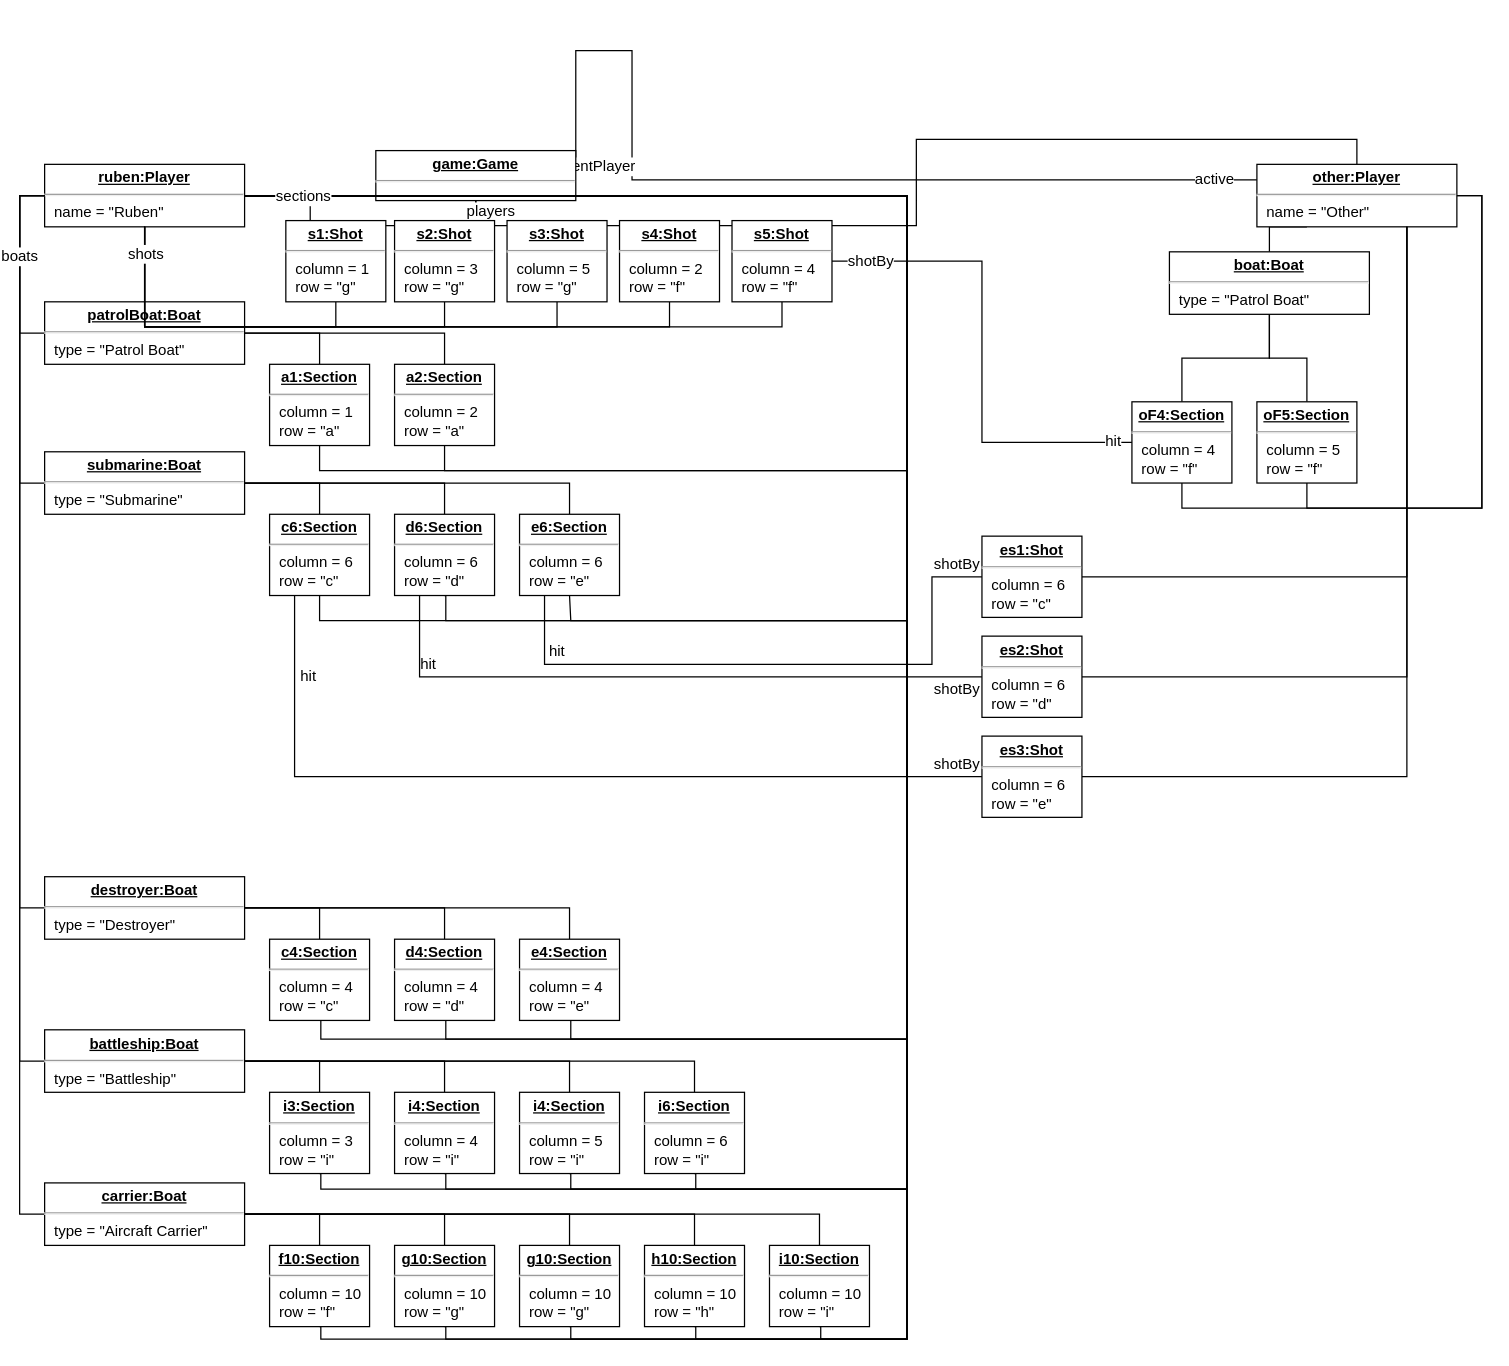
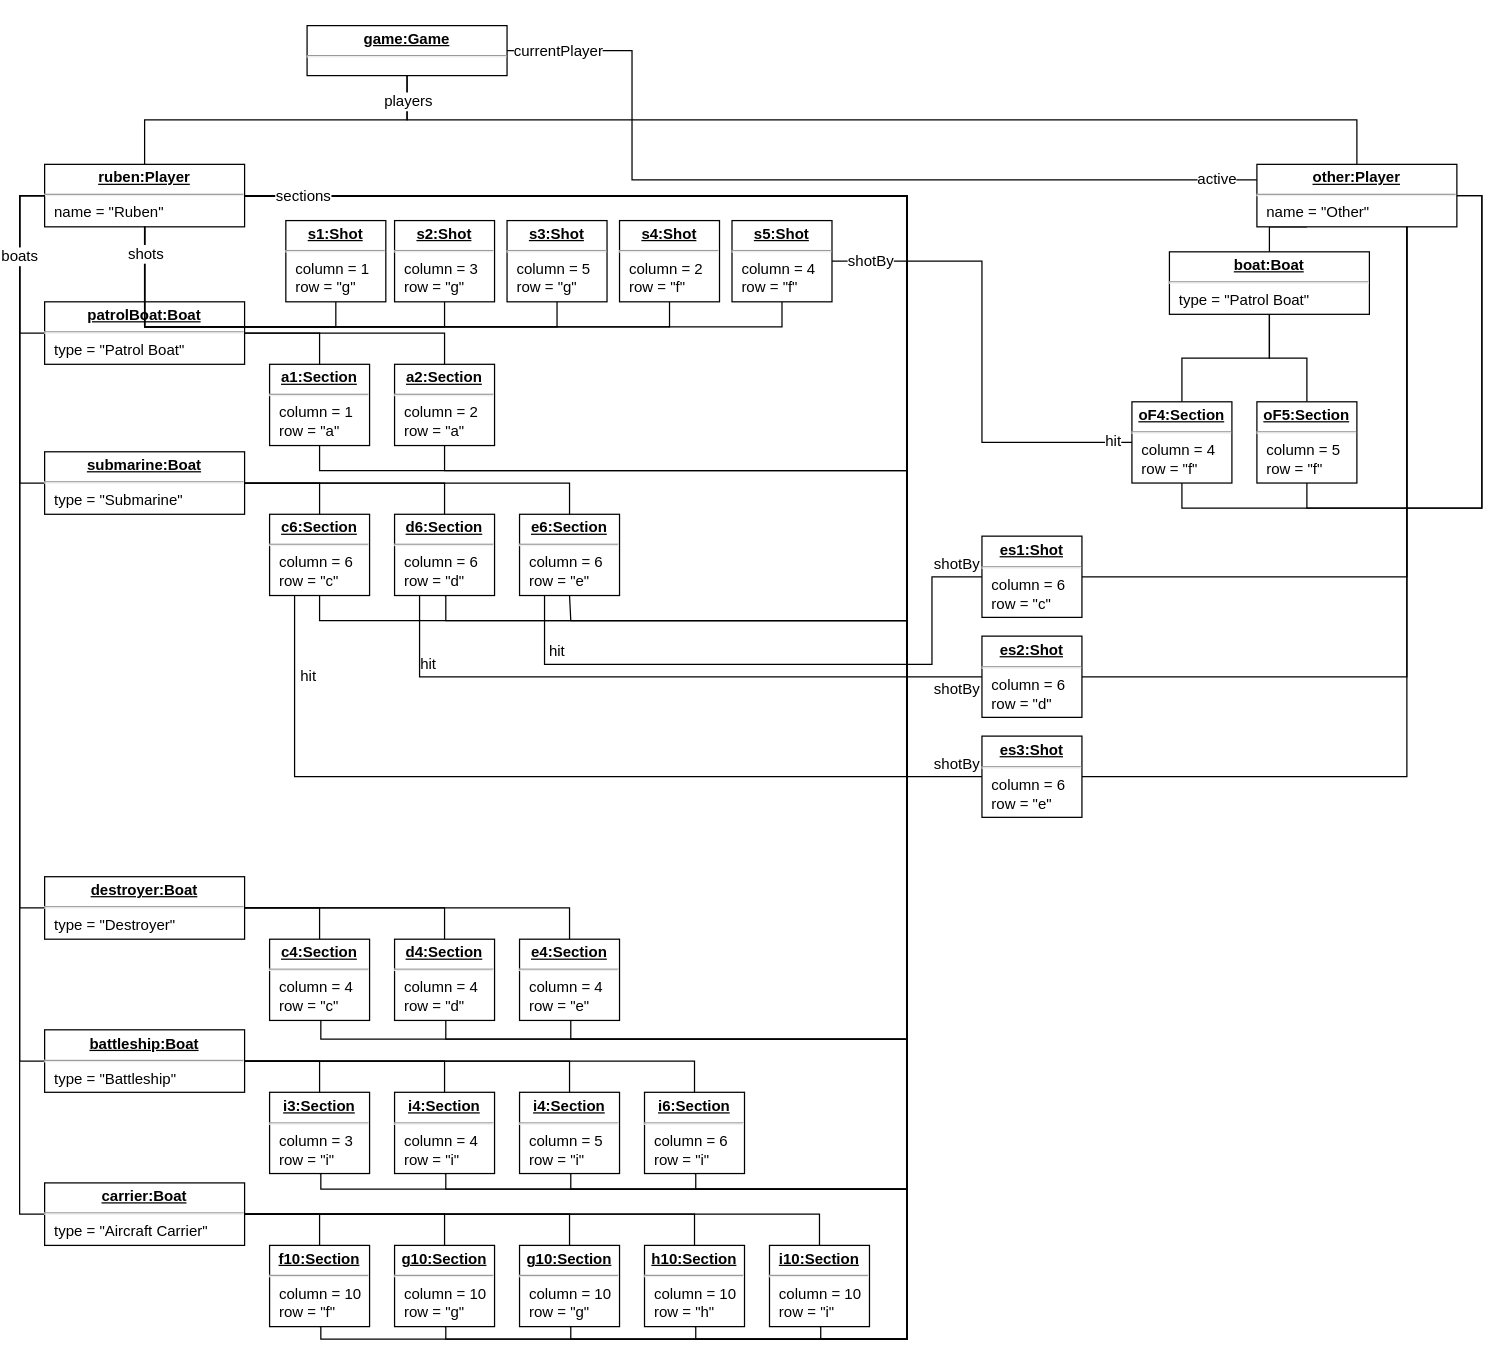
node "game:Game": moved (476, 176) -> (407, 51)
